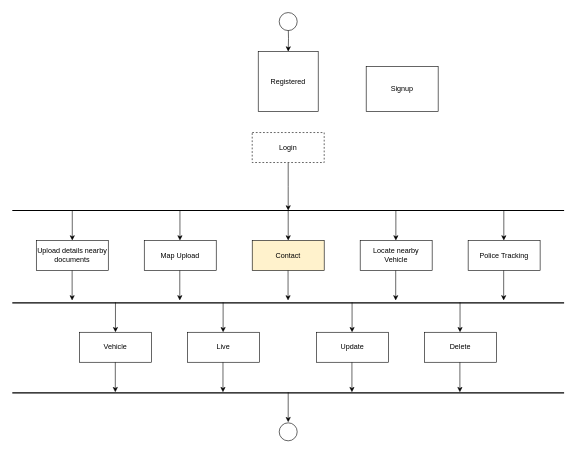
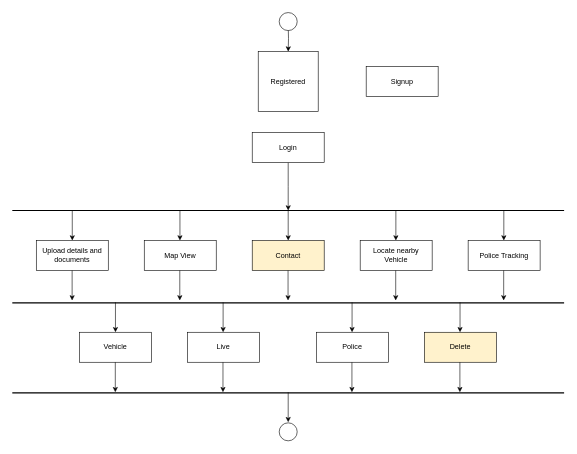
node "Signup": size 72x45 -> 72x30
node "Login": style dashed -> solid
node "Upload details nearby documents": label "Upload details nearby documents" -> "Upload details and documents"
node "Map Upload": label "Map Upload" -> "Map View"
node "Update": label "Update" -> "Police"
node "Delete": fillcolor #ffffff -> #fff2cc
